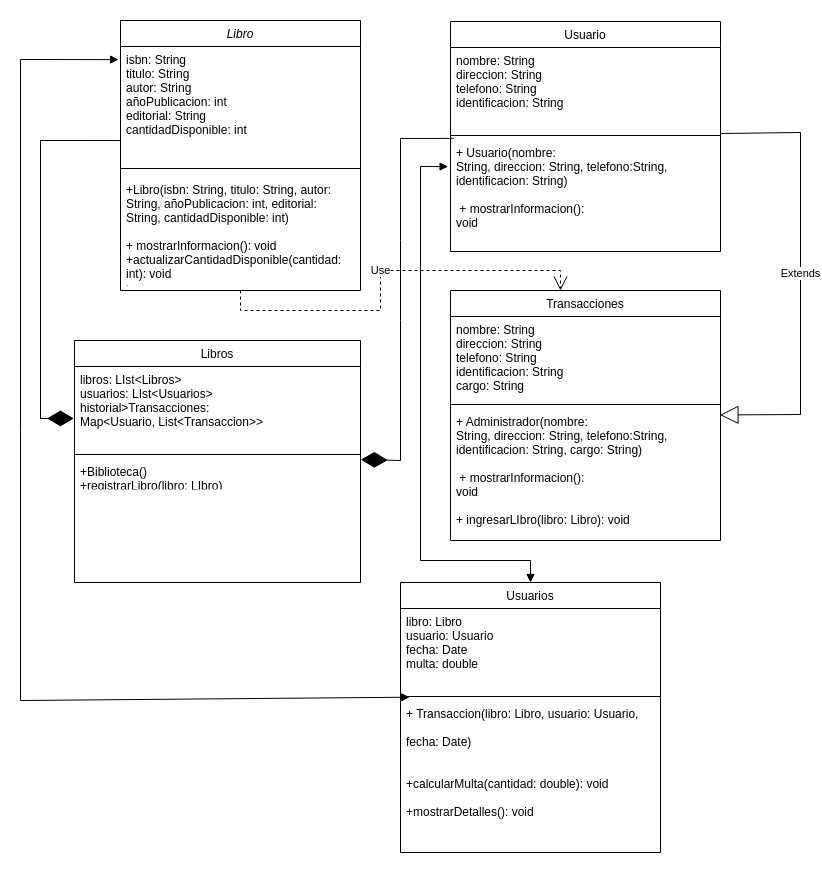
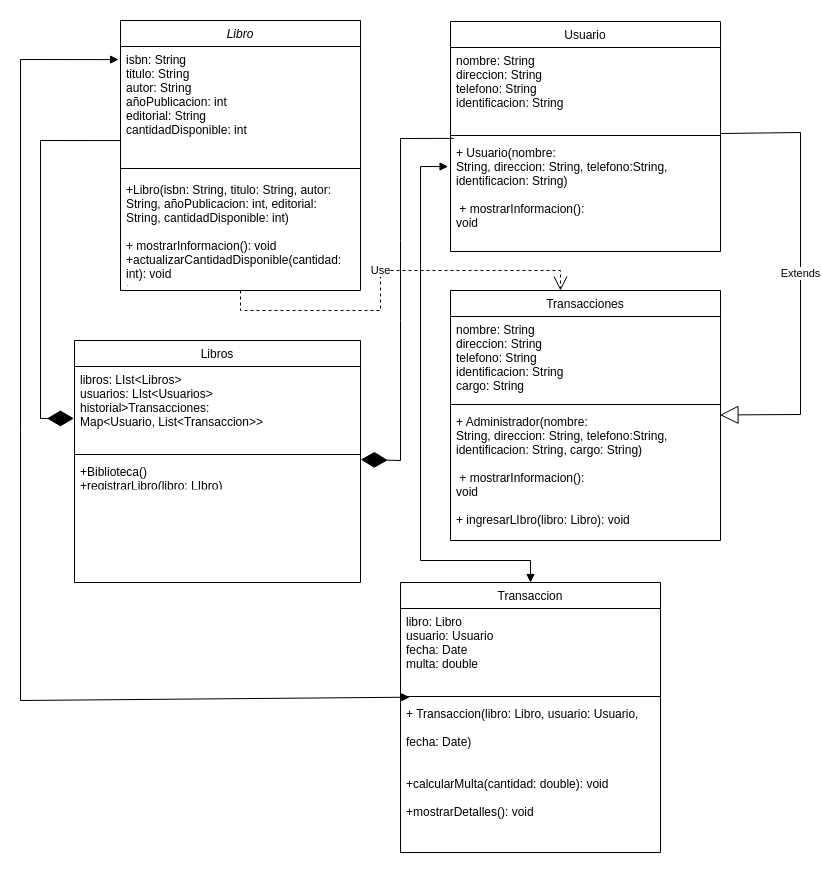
node "Usuarios": label "Usuarios" -> "Transaccion"
